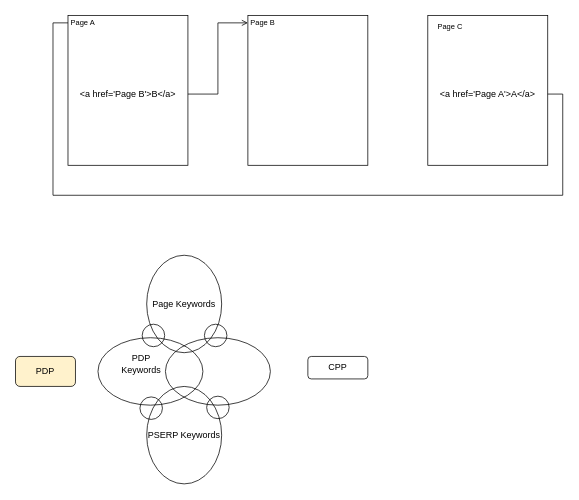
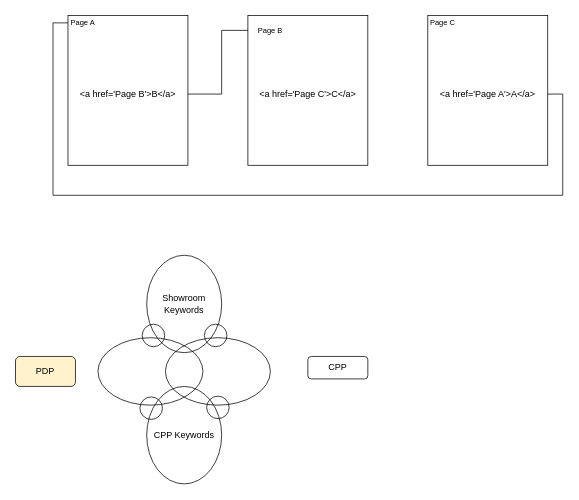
node "Page B": moved (263, 23) -> (270, 30)
node "Page C": moved (450, 27) -> (443, 23)
node "<a href='Page C'>C</a>": added
node "Page Keywords": label "Page Keywords" -> "Showroom Keywords"
node "PDP Keywords": removed
node "PSERP Keywords": label "PSERP Keywords" -> "CPP Keywords"
